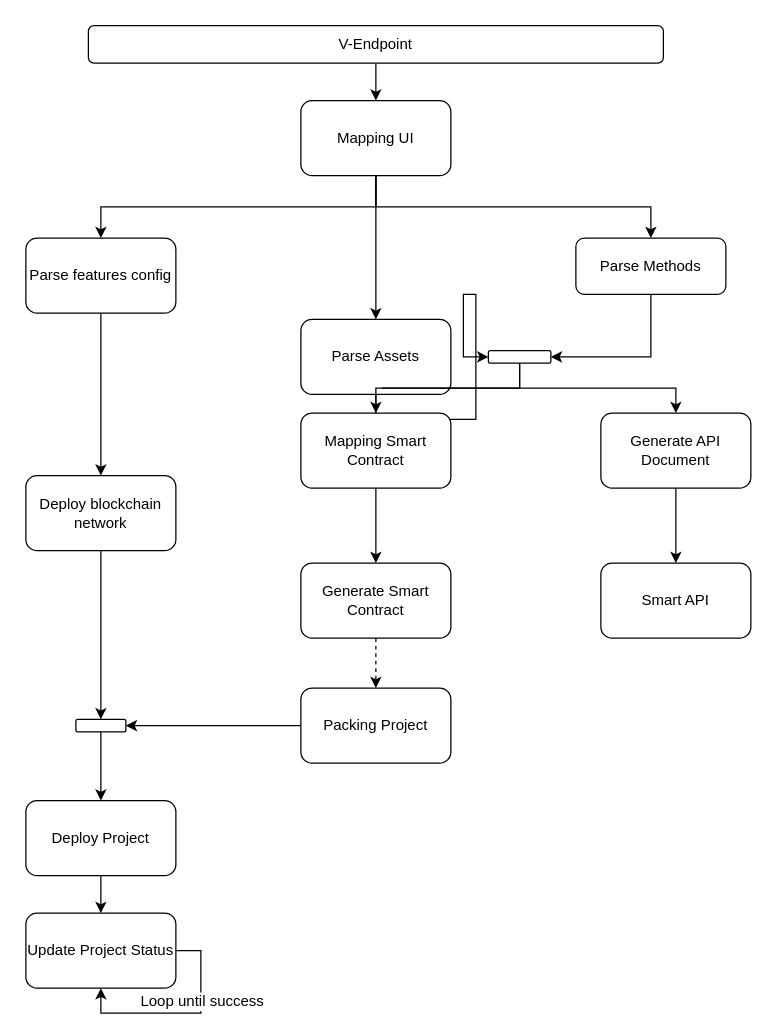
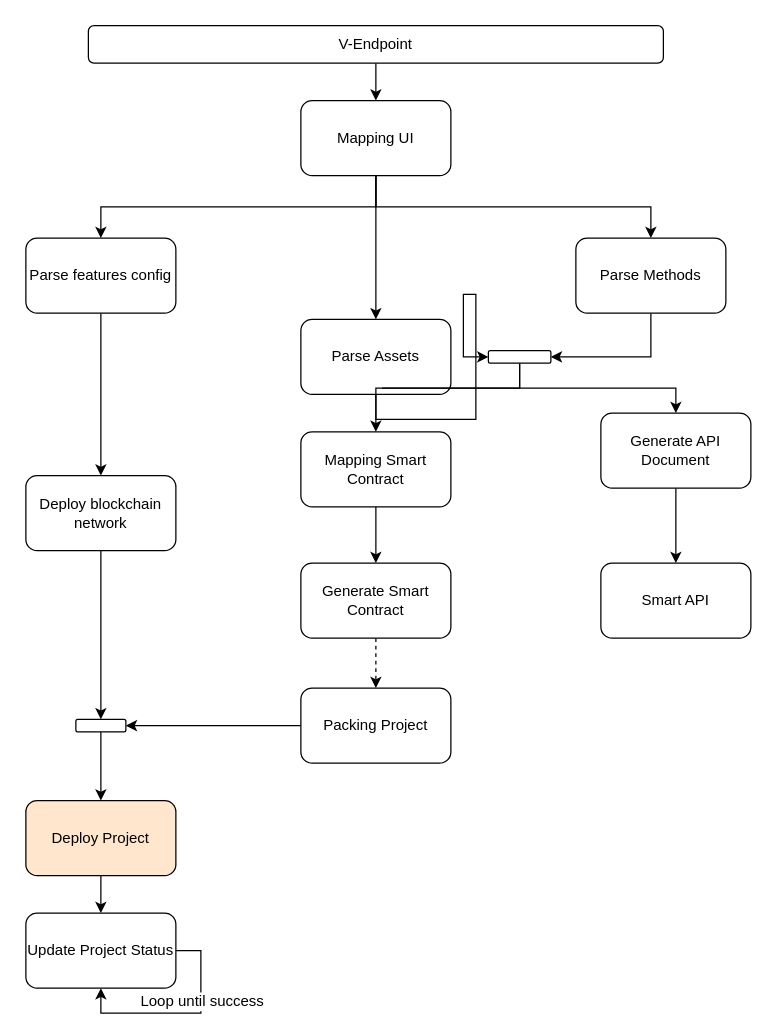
node "Parse Methods": size 150x56 -> 150x75
node "Mapping Smart Contract": moved (376, 451) -> (376, 469)
node "Deploy Project": fillcolor #ffffff -> #ffe6cc
